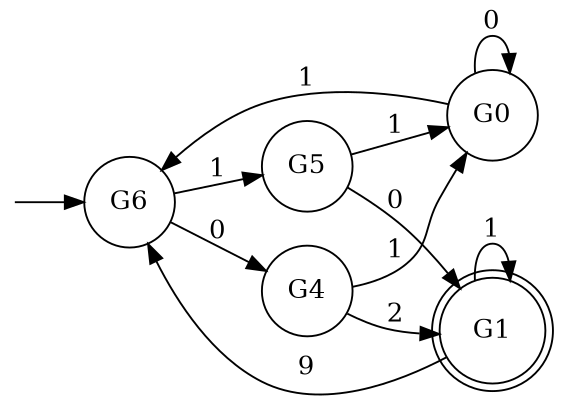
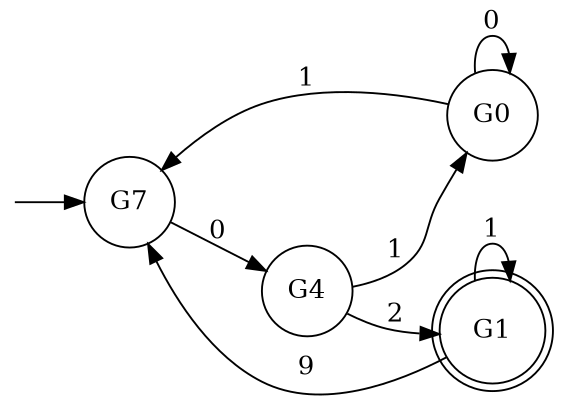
node "G5": removed
node "G6": label "G6" -> "G7"
